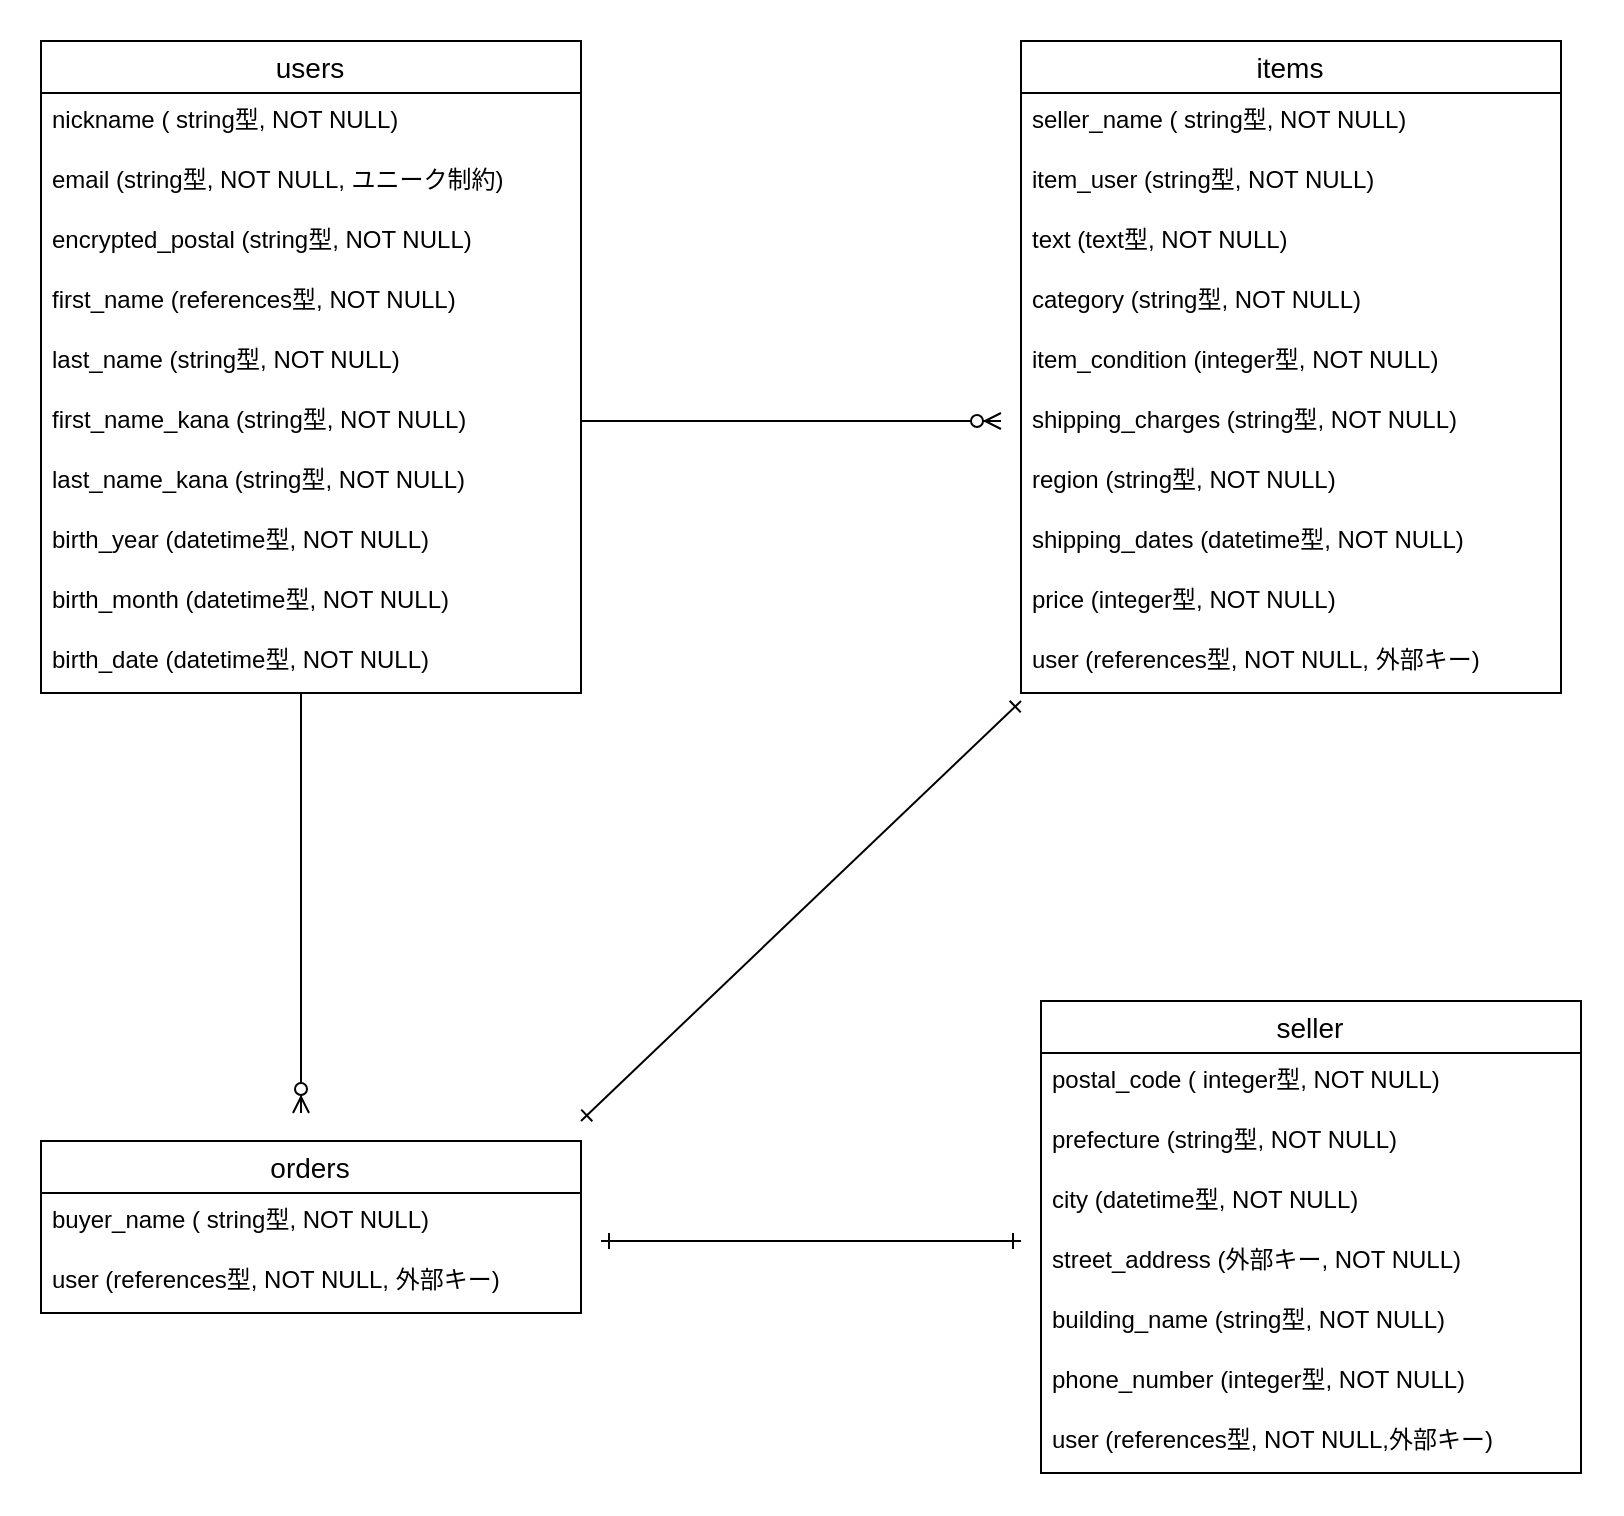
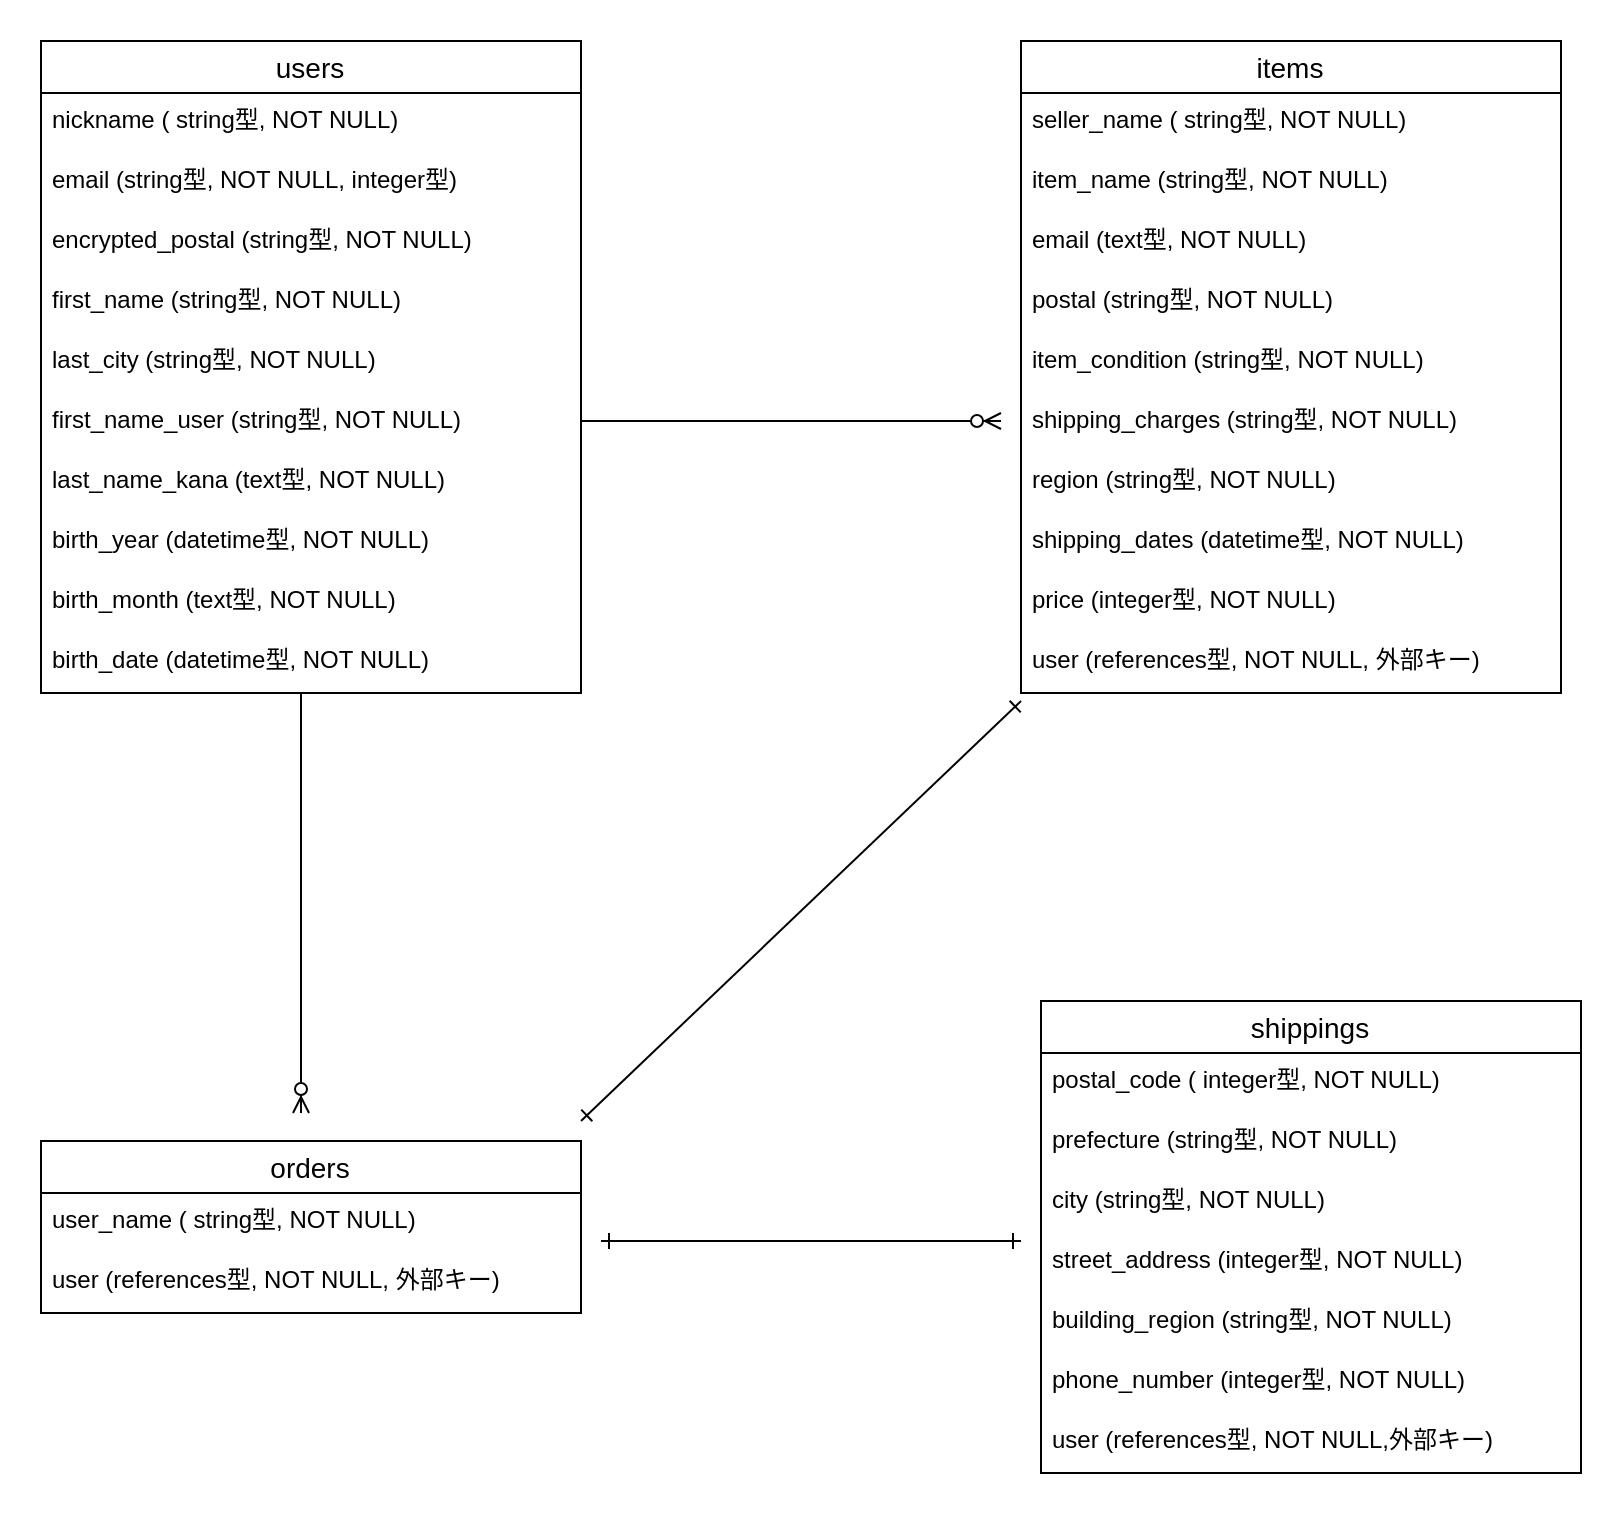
node "email (string型, NOT NULL, ユニーク制約)": label "email (string型, NOT NULL, ユニーク制約)" -> "email (string型, NOT NULL, integer型)"
node "item_user (string型, NOT NULL)": label "item_user (string型, NOT NULL)" -> "item_name (string型, NOT NULL)"
node "text (text型, NOT NULL)": label "text (text型, NOT NULL)" -> "email (text型, NOT NULL)"
node "first_name (references型, NOT NULL)": label "first_name (references型, NOT NULL)" -> "first_name (string型, NOT NULL)"
node "category (string型, NOT NULL)": label "category (string型, NOT NULL)" -> "postal (string型, NOT NULL)"
node "last_name (string型, NOT NULL)": label "last_name (string型, NOT NULL)" -> "last_city (string型, NOT NULL)"
node "item_condition (integer型, NOT NULL)": label "item_condition (integer型, NOT NULL)" -> "item_condition (string型, NOT NULL)"
node "first_name_kana (string型, NOT NULL)": label "first_name_kana (string型, NOT NULL)" -> "first_name_user (string型, NOT NULL)"
node "last_name_kana (string型, NOT NULL)": label "last_name_kana (string型, NOT NULL)" -> "last_name_kana (text型, NOT NULL)"
node "birth_month (datetime型, NOT NULL)": label "birth_month (datetime型, NOT NULL)" -> "birth_month (text型, NOT NULL)"
node "seller": label "seller" -> "shippings"
node "city (datetime型, NOT NULL)": label "city (datetime型, NOT NULL)" -> "city (string型, NOT NULL)"
node "buyer_name ( string型, NOT NULL)": label "buyer_name ( string型, NOT NULL)" -> "user_name ( string型, NOT NULL)"
node "street_address (外部キー, NOT NULL)": label "street_address (外部キー, NOT NULL)" -> "street_address (integer型, NOT NULL)"
node "building_name (string型, NOT NULL)": label "building_name (string型, NOT NULL)" -> "building_region (string型, NOT NULL)"
